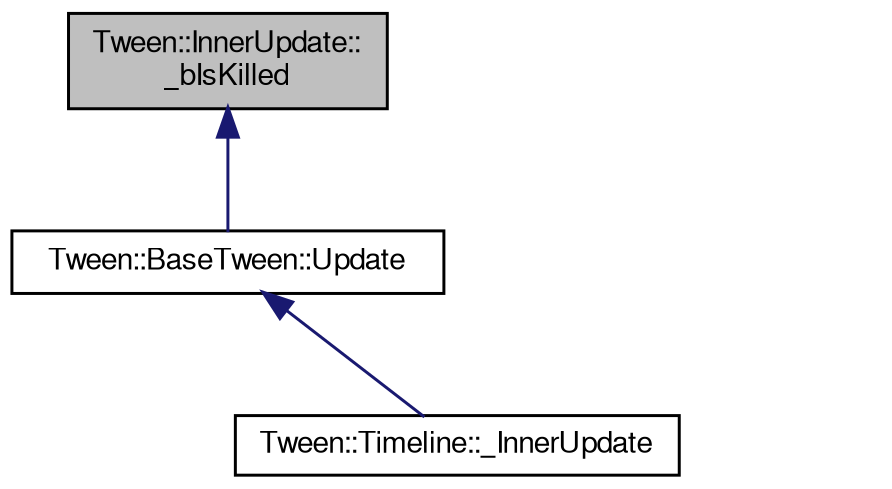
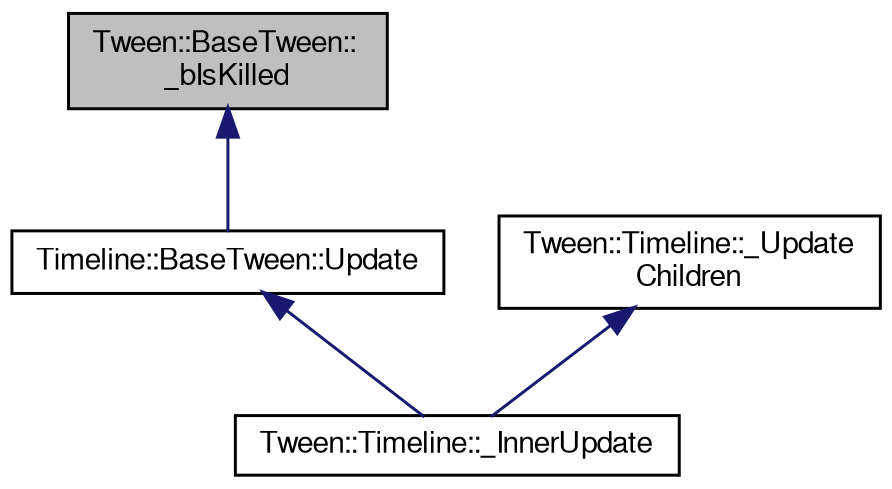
node "Tween::InnerUpdate:: _bIsKilled": label "Tween::InnerUpdate:: _bIsKilled" -> "Tween::BaseTween:: _bIsKilled"
node "Tween::BaseTween::Update": label "Tween::BaseTween::Update" -> "Timeline::BaseTween::Update"
node "Tween::Timeline::_Update Children": added
